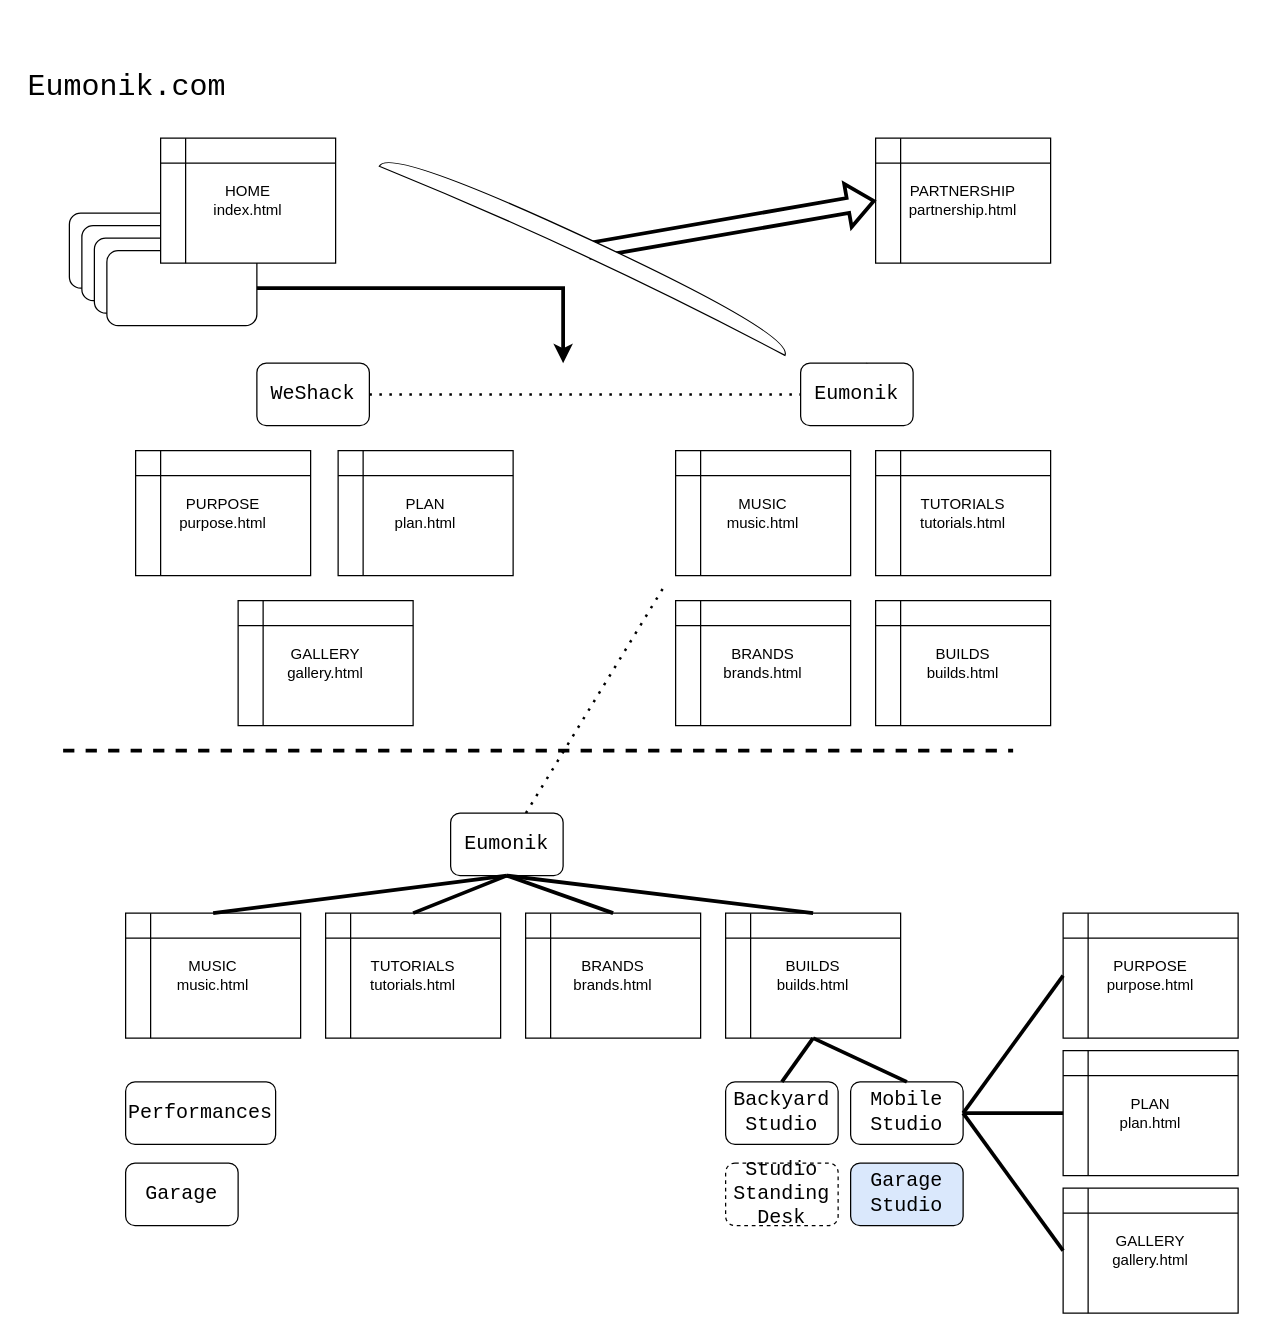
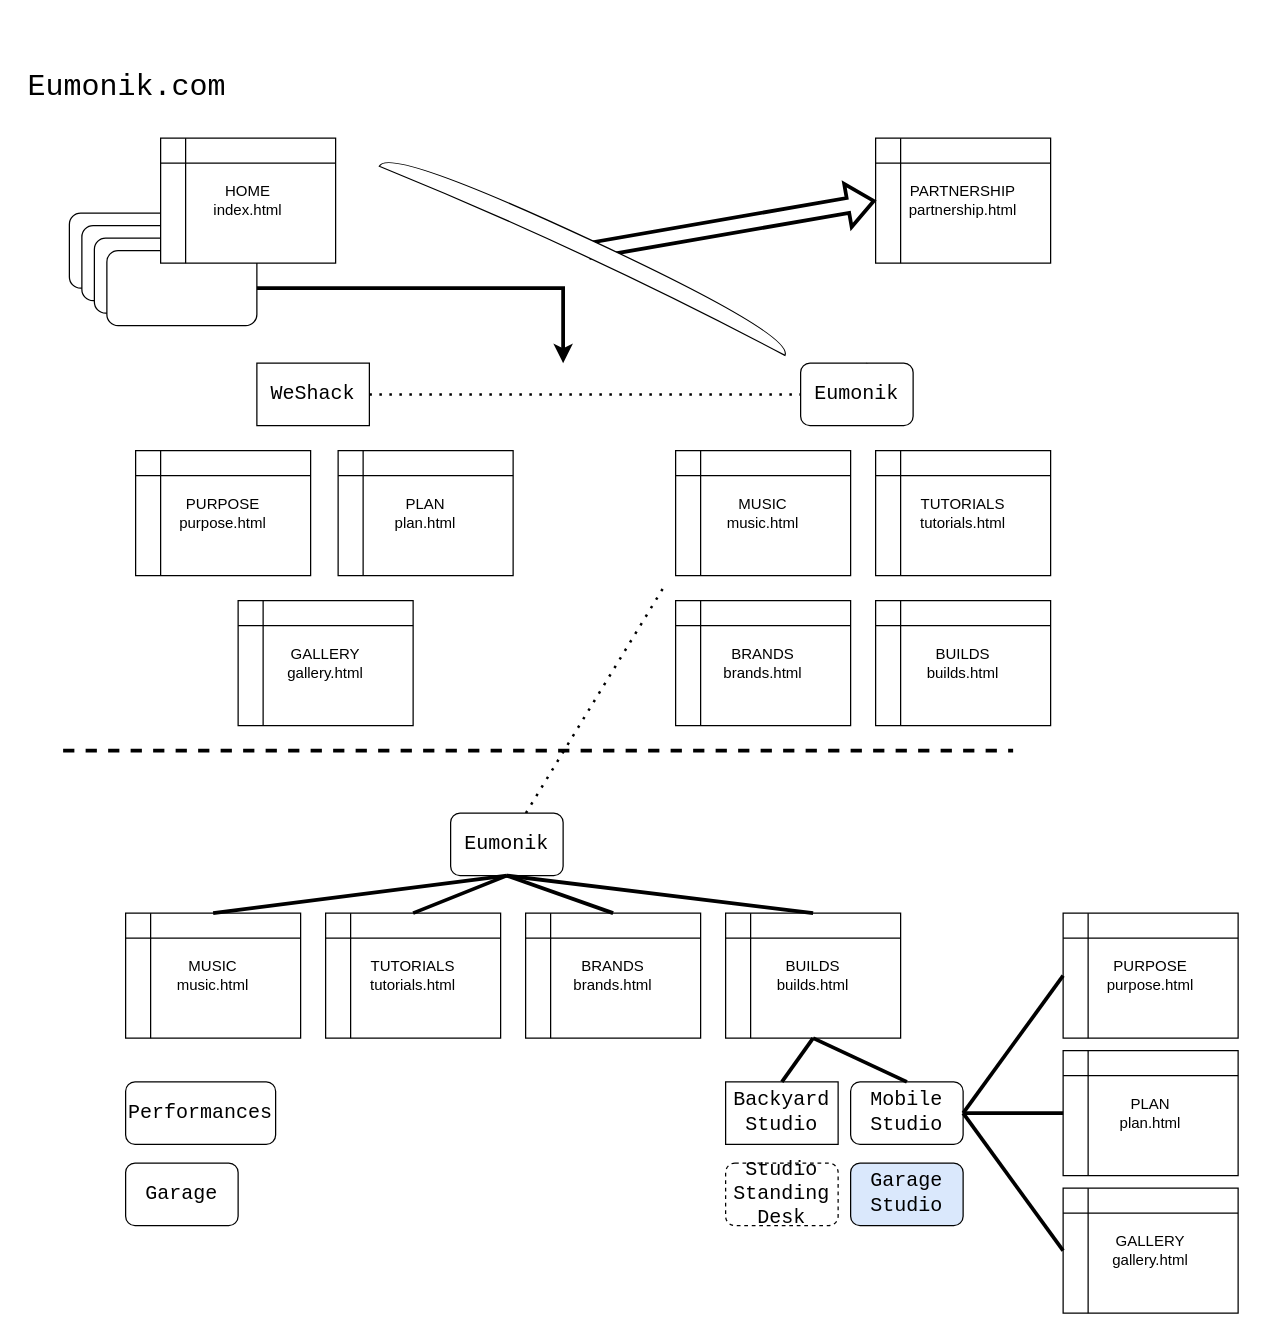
node "WeShack": shape rounded rectangle -> rectangle
node "Backyard Studio": shape rounded rectangle -> rectangle
